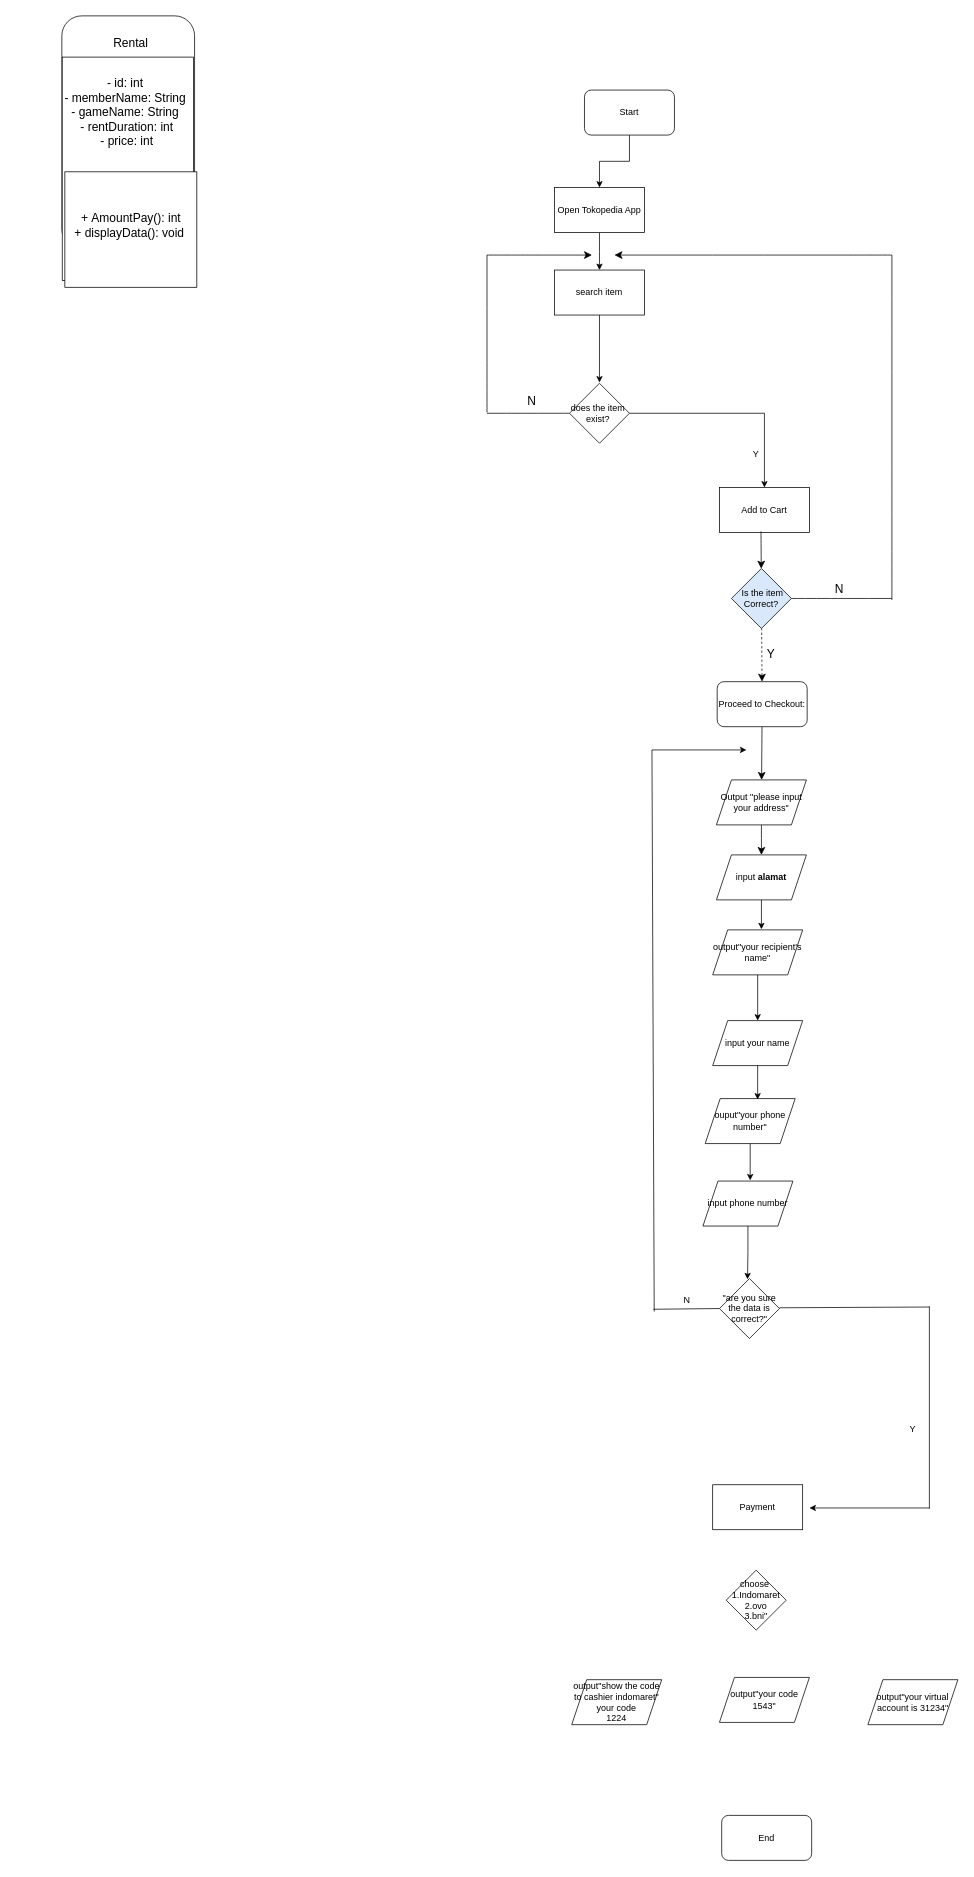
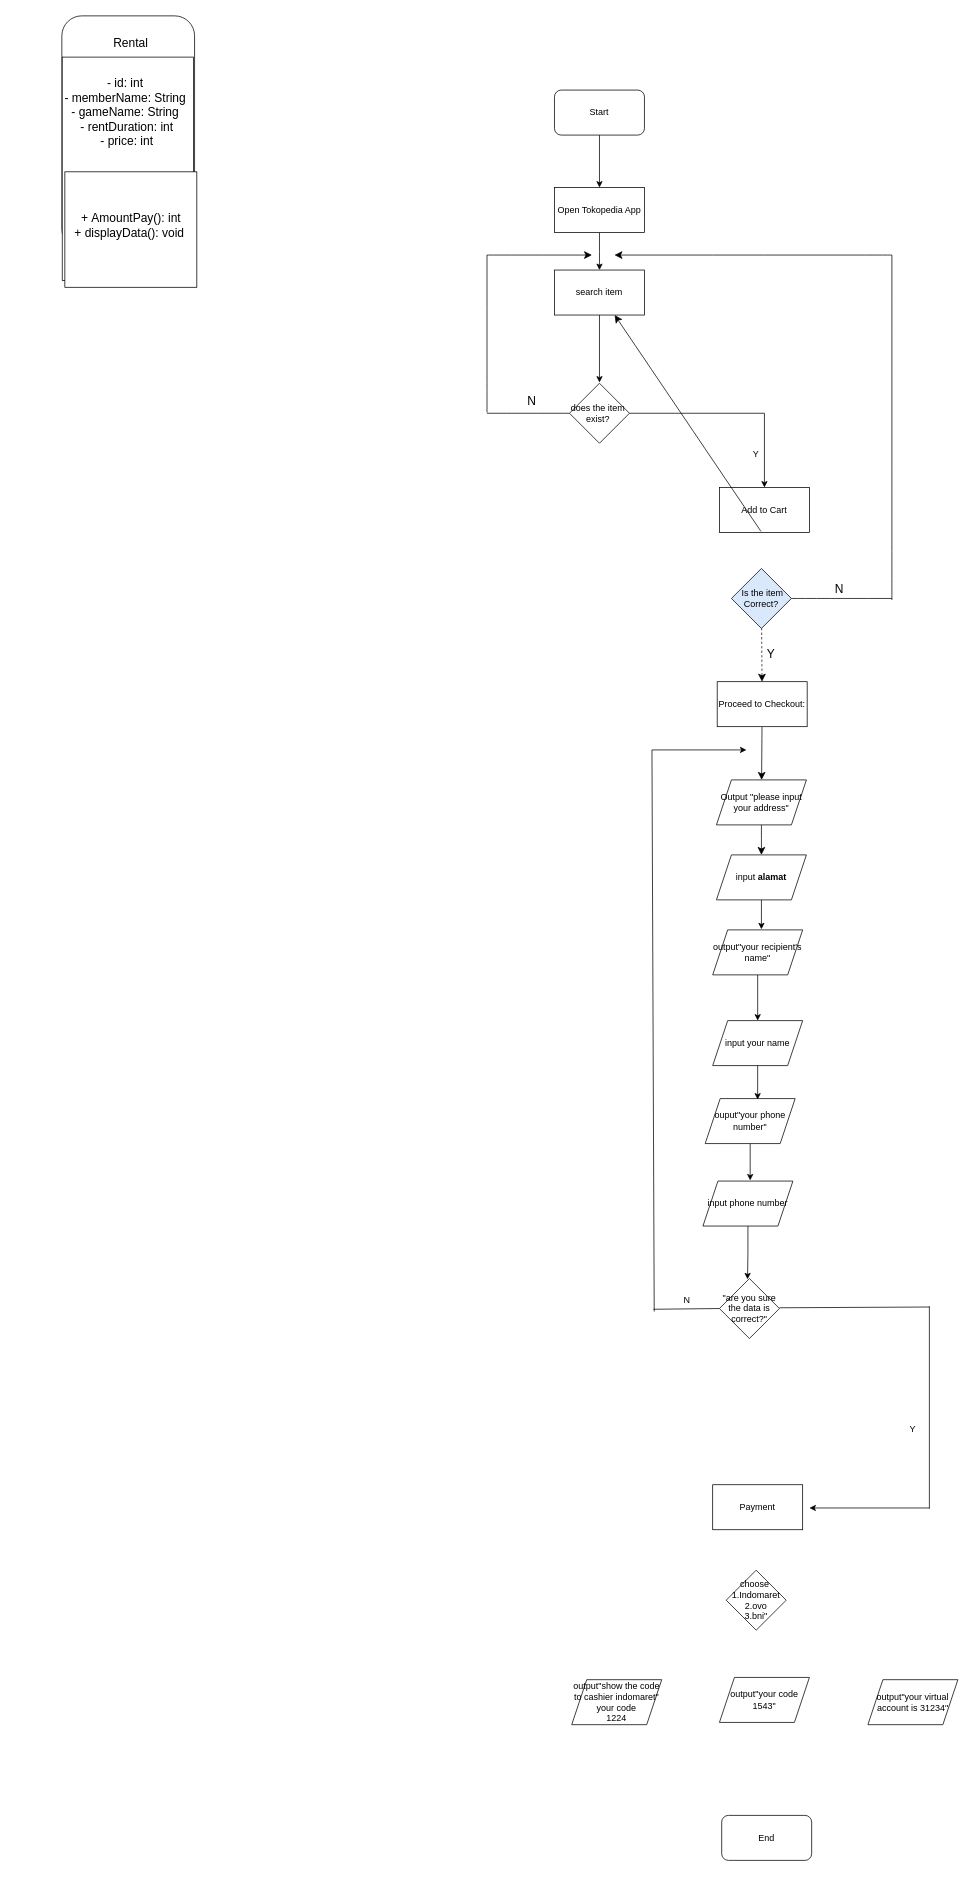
node "Start": moved (630, 112) -> (600, 112)
edge "Add to Cart" -> "Is the item Correct?": now "Add to Cart" -> "search item"
node "Proceed to Checkout:": shape rounded rectangle -> rectangle
